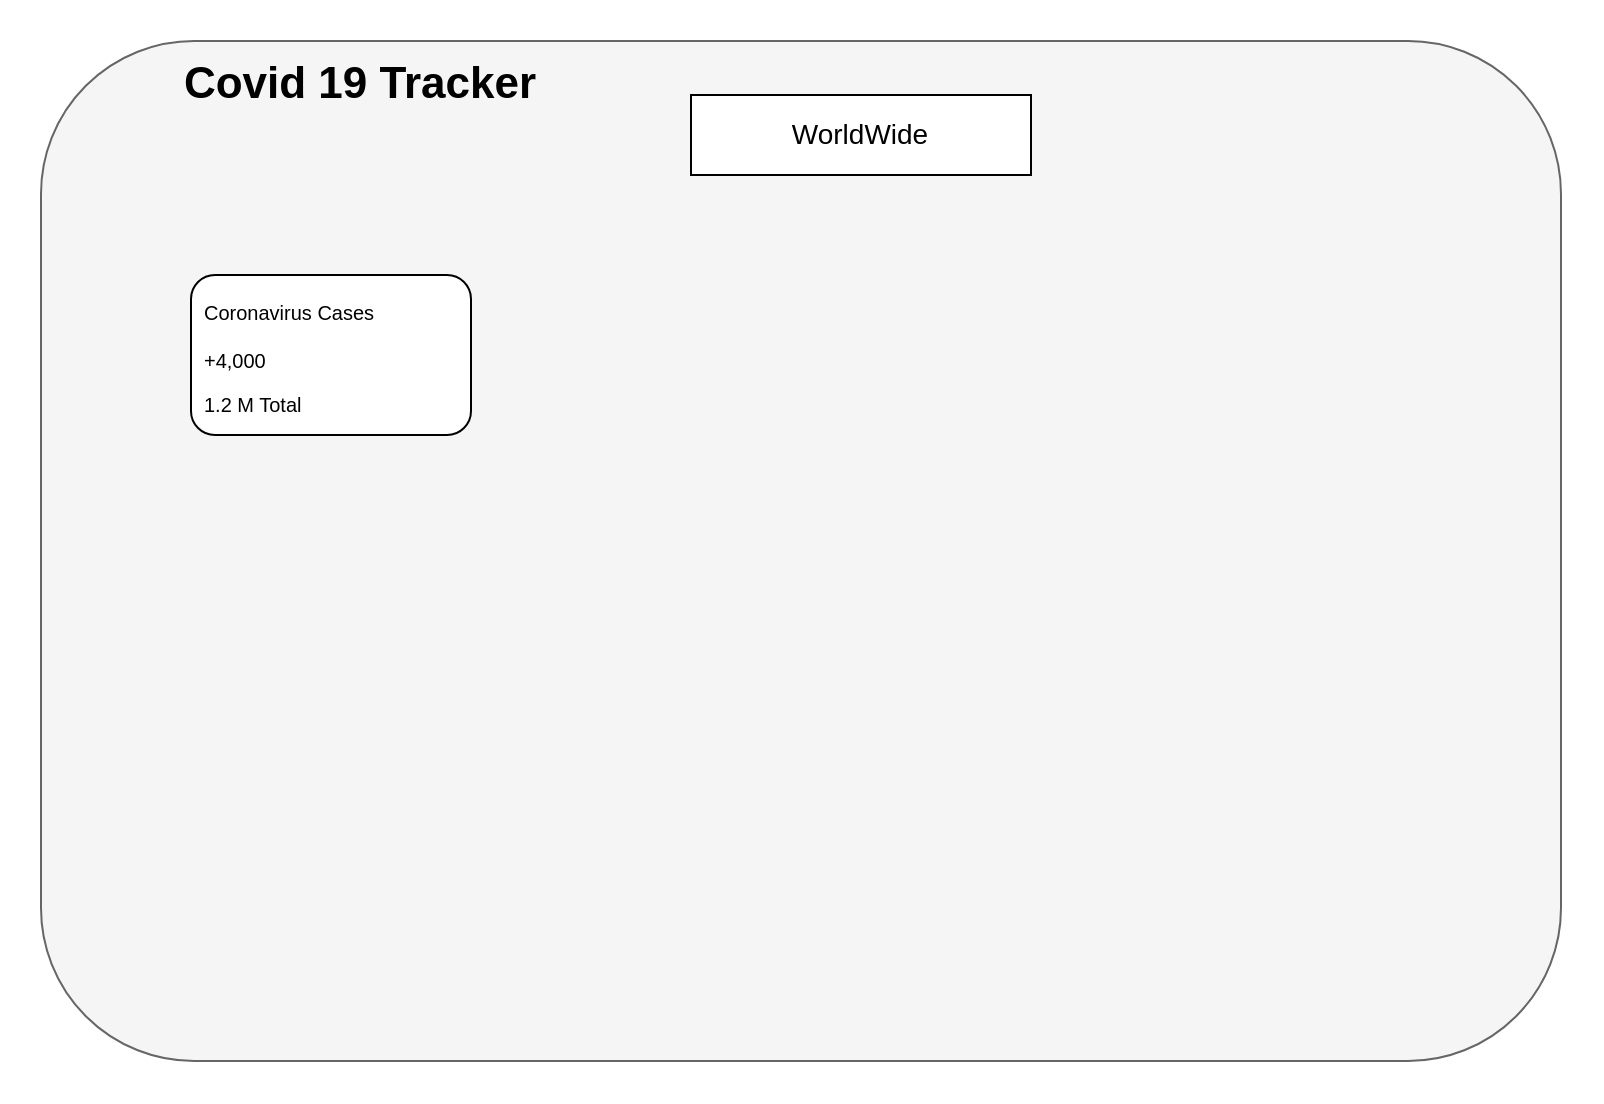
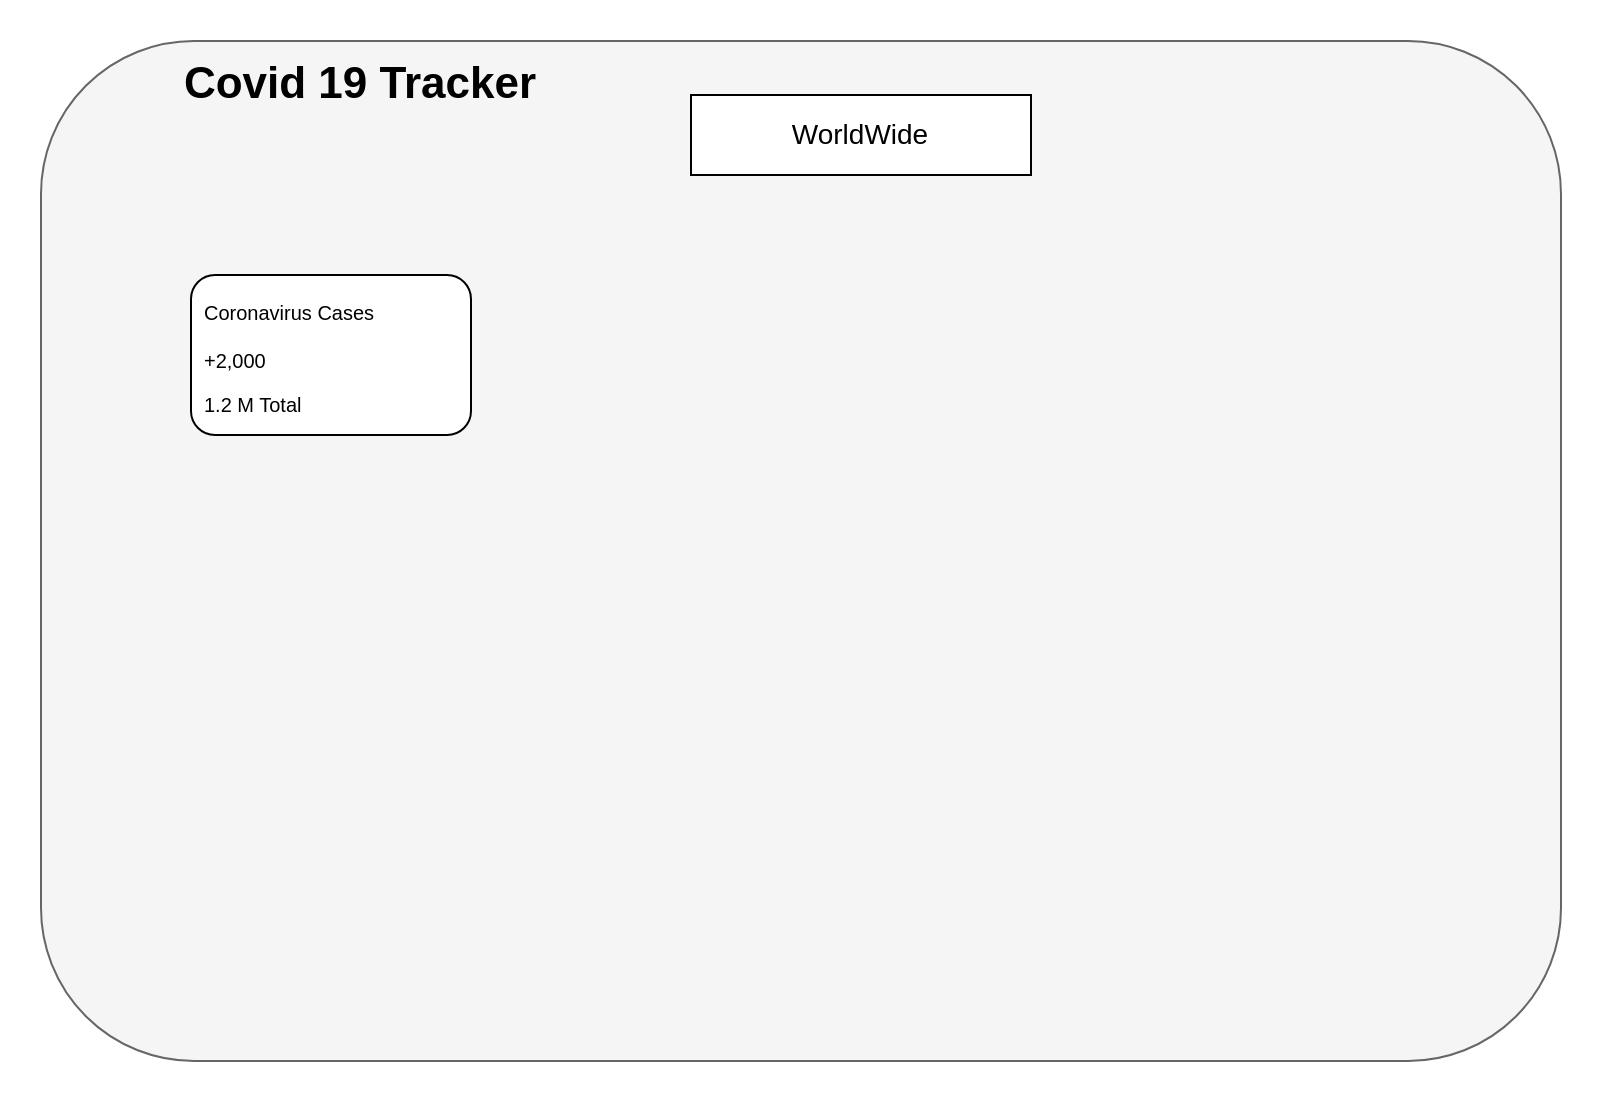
node "+4,000": label "+4,000" -> "+2,000"
